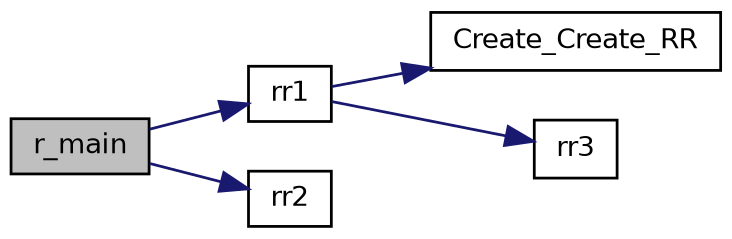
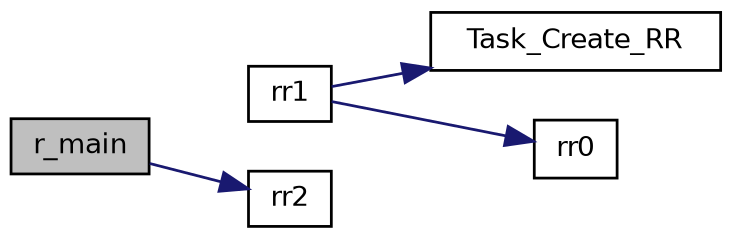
node "Create_Create_RR": label "Create_Create_RR" -> "Task_Create_RR"
edge "r_main" -> "rr1": removed
node "rr3": label "rr3" -> "rr0"
